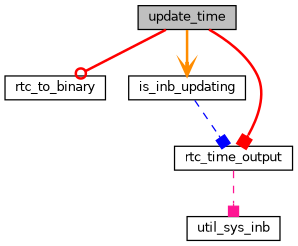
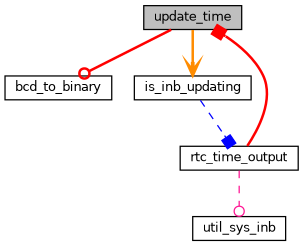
edge "update_time" -> "rtc_time_output": reversed
node "rtc_to_binary": label "rtc_to_binary" -> "bcd_to_binary"
edge "rtc_time_output" -> "util_sys_inb": arrowhead box -> odot
